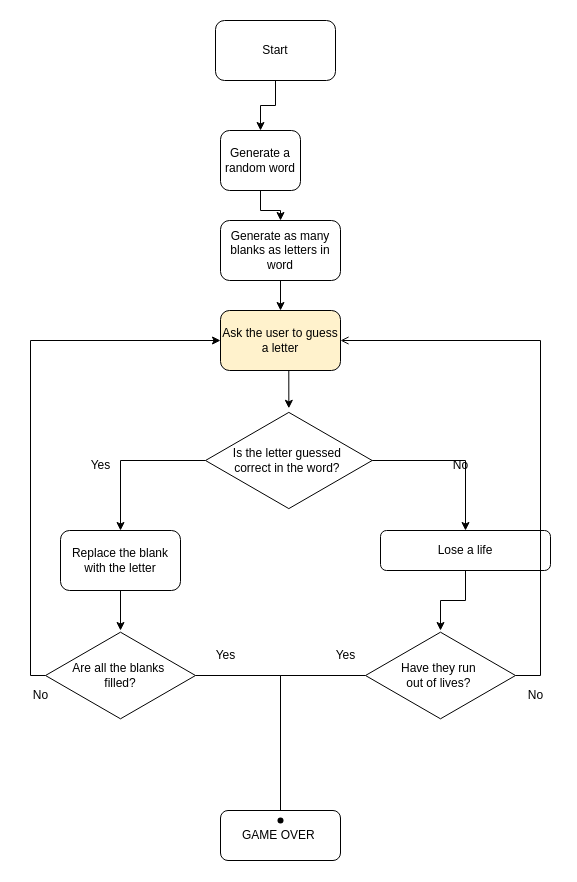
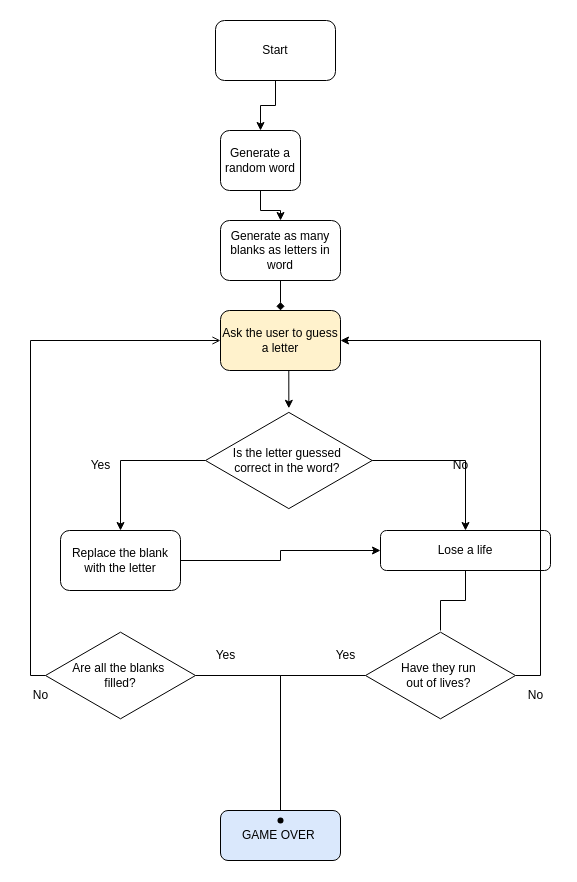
edge "Generate as many blanks as letters in word" -> "Ask the user to guess a letter": arrowhead classic -> diamond
edge "Are all the blanks filled?" -> "Ask the user to guess a letter": arrowhead classic -> open
edge "Have they run out of lives?" -> "Ask the user to guess a letter": arrowhead open -> classic
edge "Replace the blank with the letter" -> "Are all the blanks filled?": now "Replace the blank with the letter" -> "Lose a life"
edge "Lose a life" -> "Have they run out of lives?": arrowhead classic -> none
node "GAME OVER": fillcolor #ffffff -> #dae8fc
